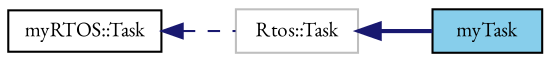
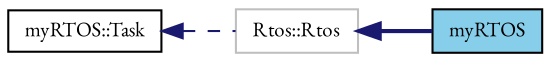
node "Rtos::Task": label "Rtos::Task" -> "Rtos::Rtos"
node "myTask": label "myTask" -> "myRTOS"
